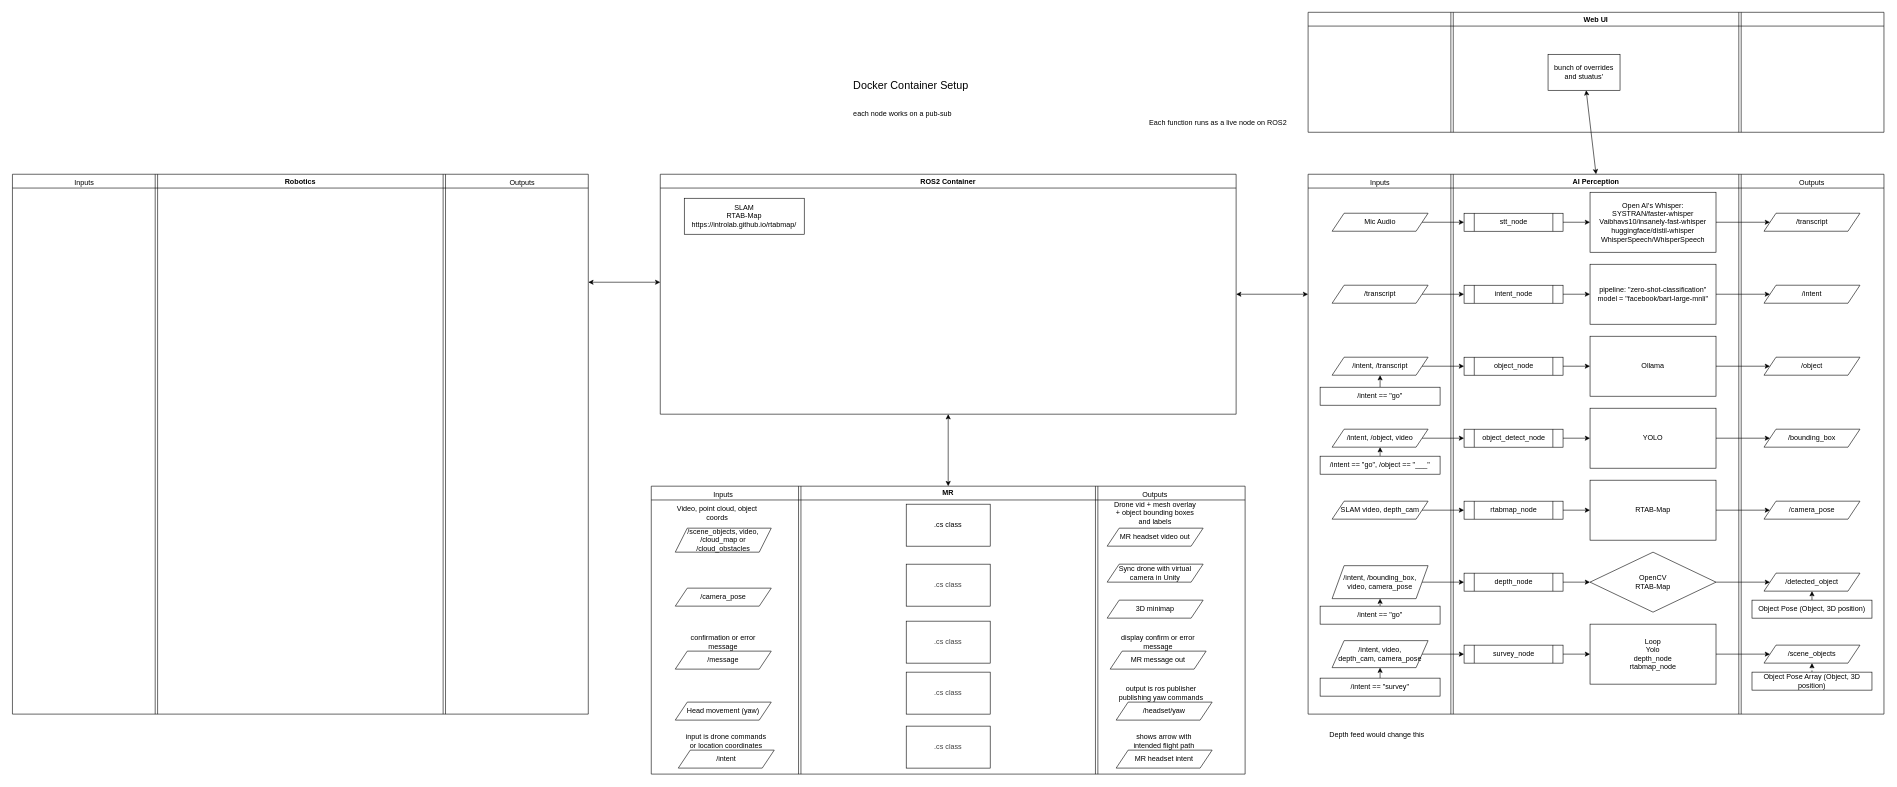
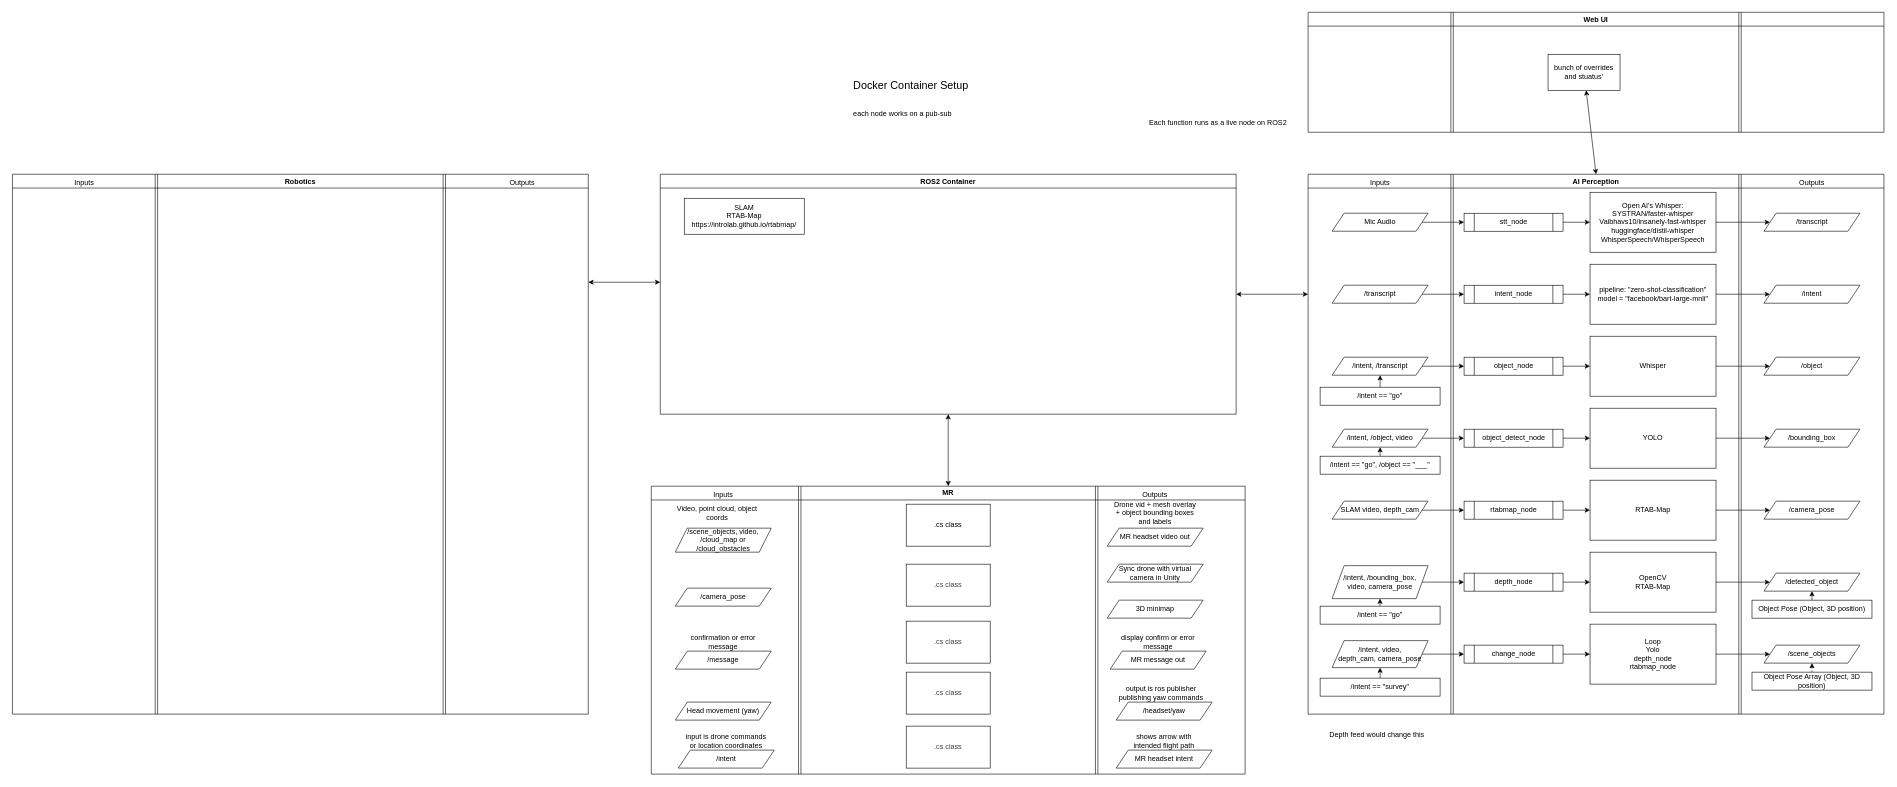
node "Ollama": label "Ollama" -> "Whisper"
node "OpenCV RTAB-Map": shape diamond -> rectangle
node "survey_node": label "survey_node" -> "change_node"
